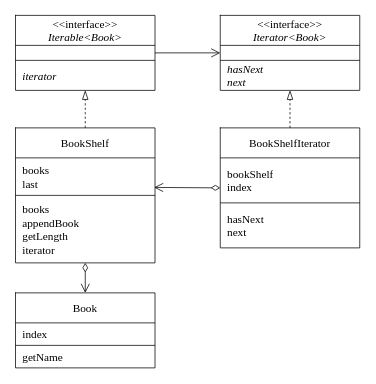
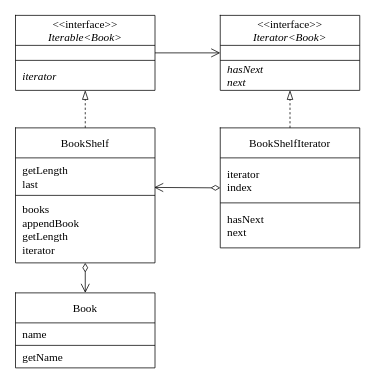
node "books last": label "books last" -> "getLength last"
node "bookShelf index": label "bookShelf index" -> "iterator index"
node "index": label "index" -> "name"
